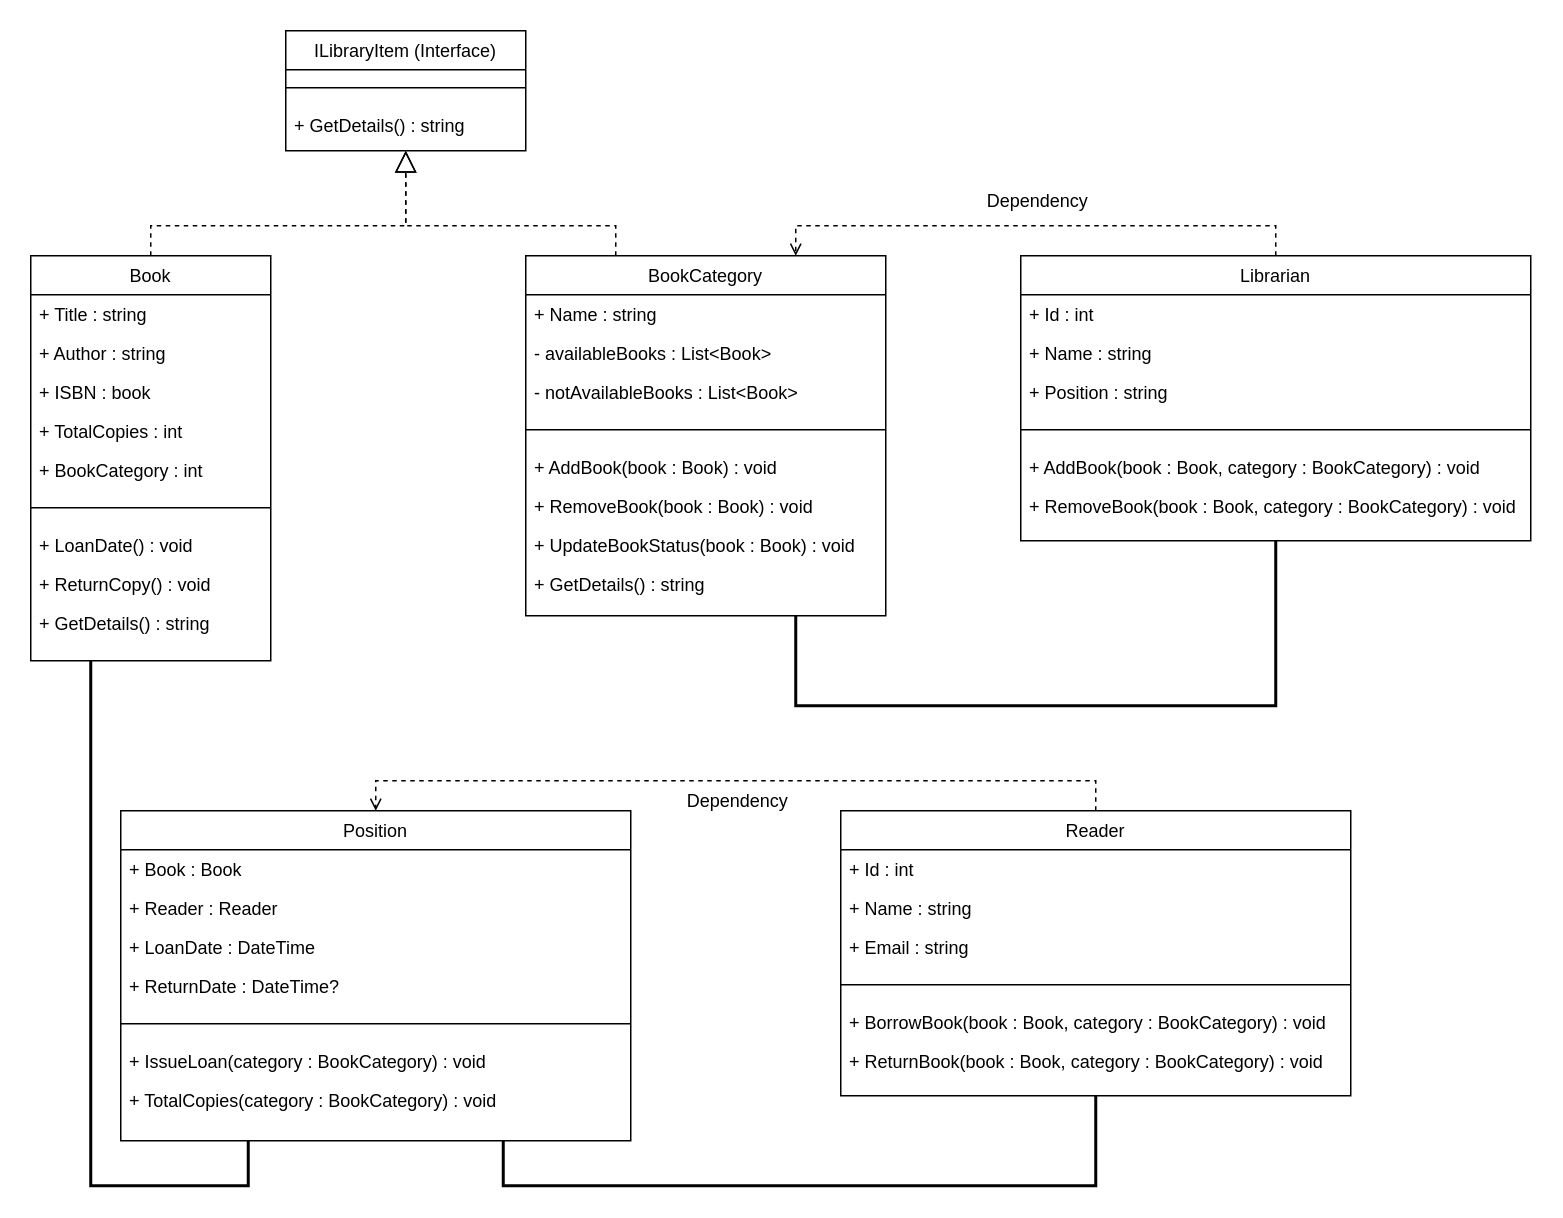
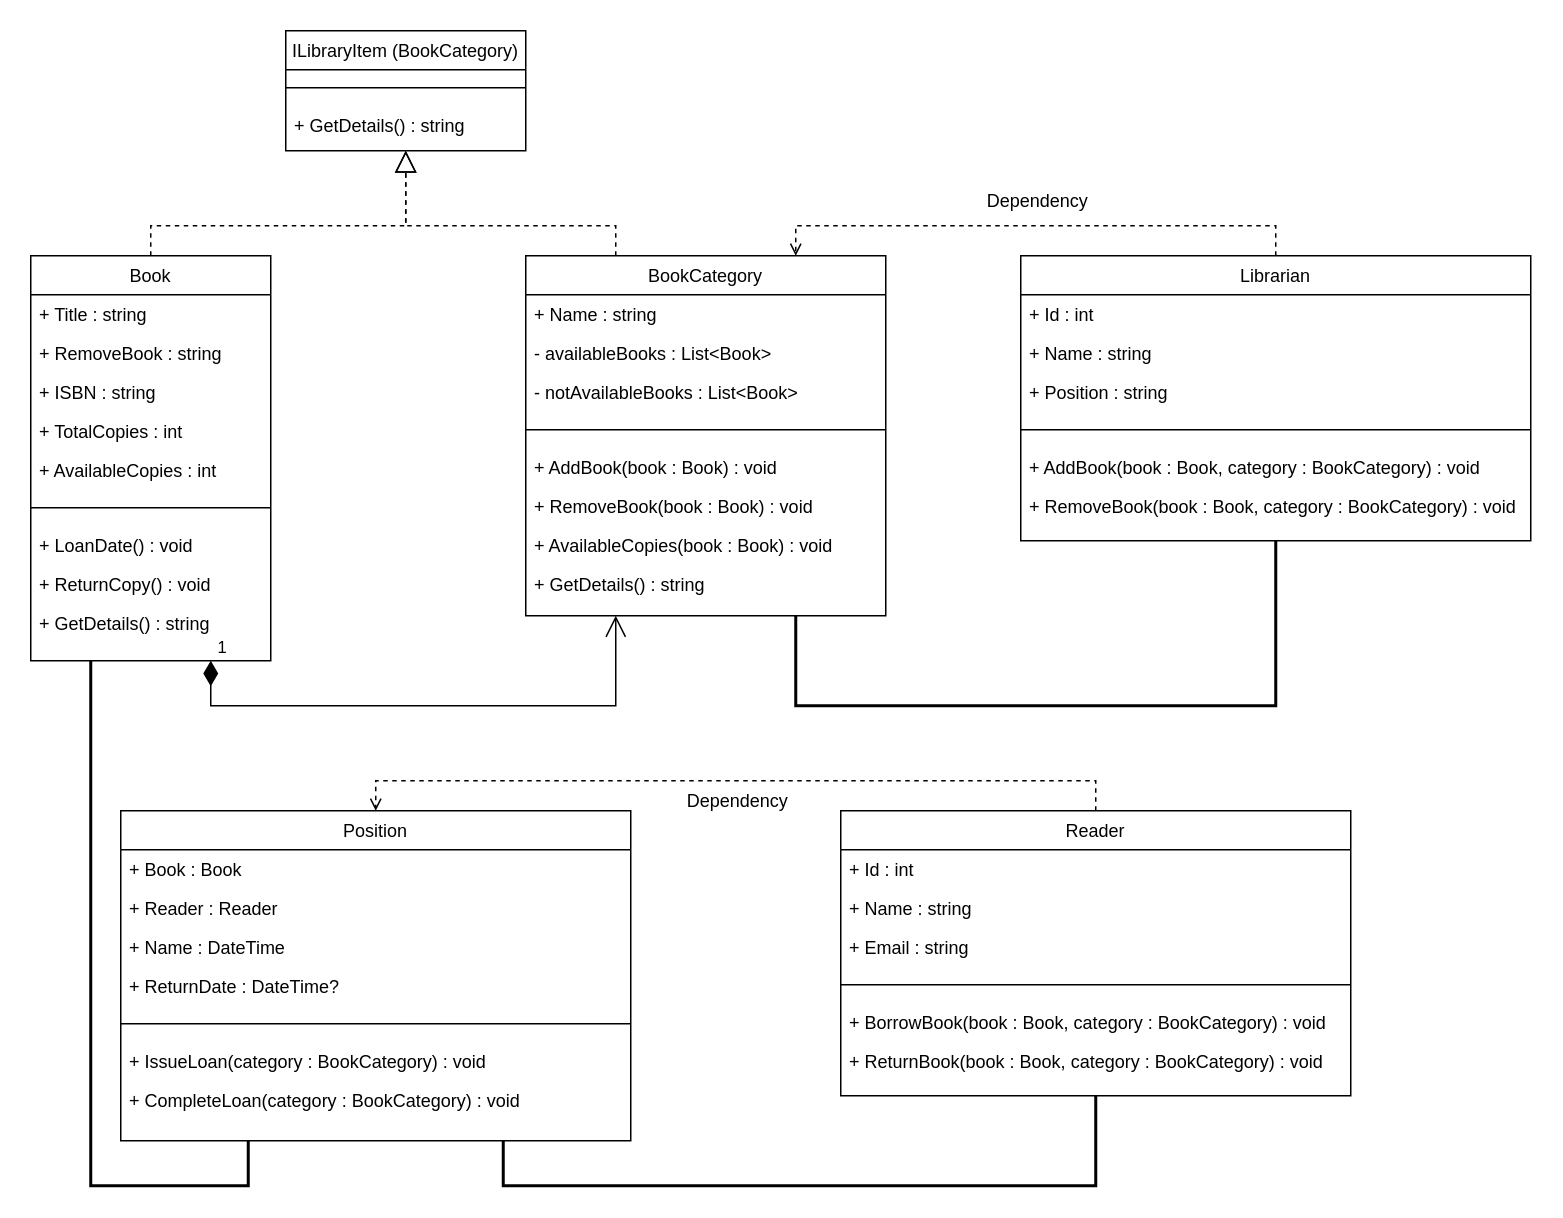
node "ILibraryItem (Interface)": label "ILibraryItem (Interface)" -> "ILibraryItem (BookCategory)"
node "+ Author : string": label "+ Author : string" -> "+ RemoveBook : string"
node "+ ISBN : book": label "+ ISBN : book" -> "+ ISBN : string"
node "+ BookCategory : int": label "+ BookCategory : int" -> "+ AvailableCopies : int"
node "+ UpdateBookStatus(book : Book) : void": label "+ UpdateBookStatus(book : Book) : void" -> "+ AvailableCopies(book : Book) : void"
edge "BookCategory" -- "Book": added, label "1"
node "+ LoanDate : DateTime": label "+ LoanDate : DateTime" -> "+ Name : DateTime"
node "+ TotalCopies(category : BookCategory) : void": label "+ TotalCopies(category : BookCategory) : void" -> "+ CompleteLoan(category : BookCategory) : void"
